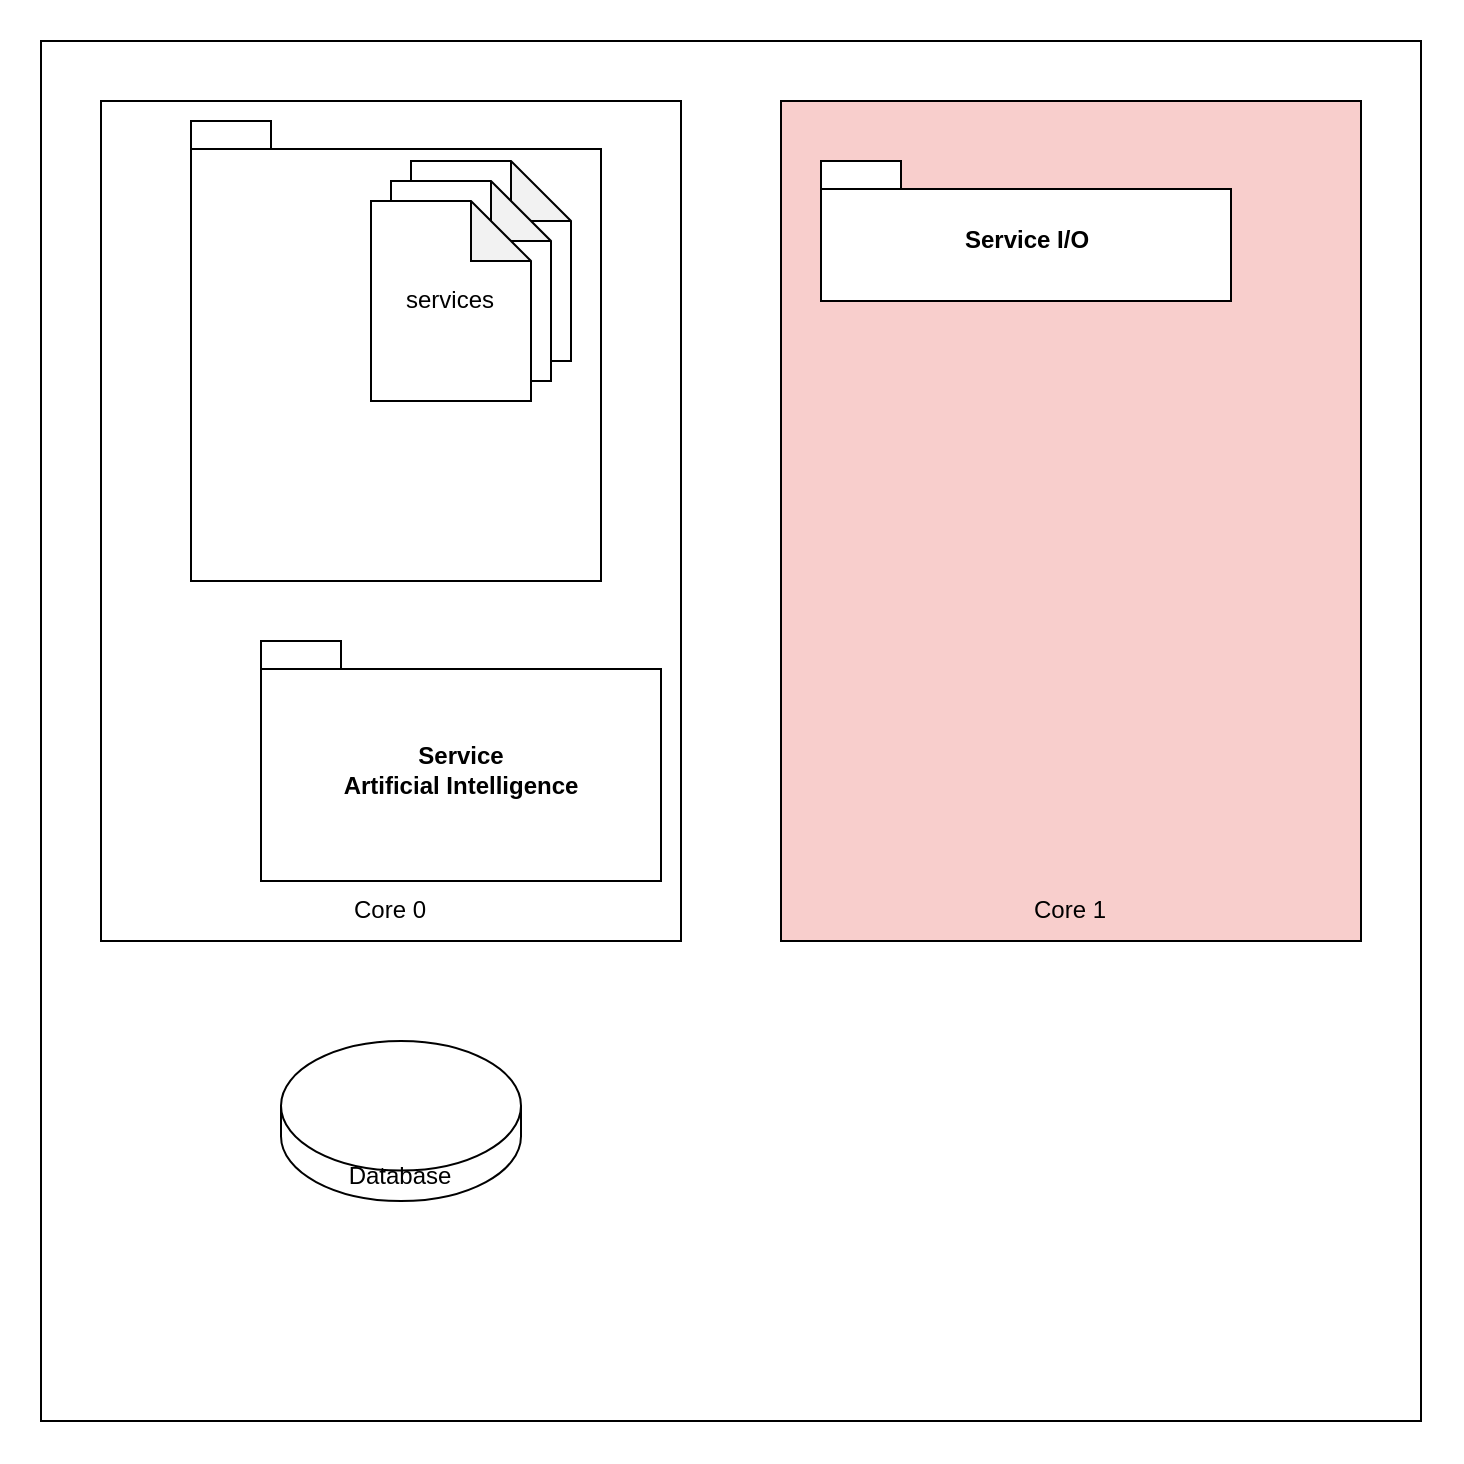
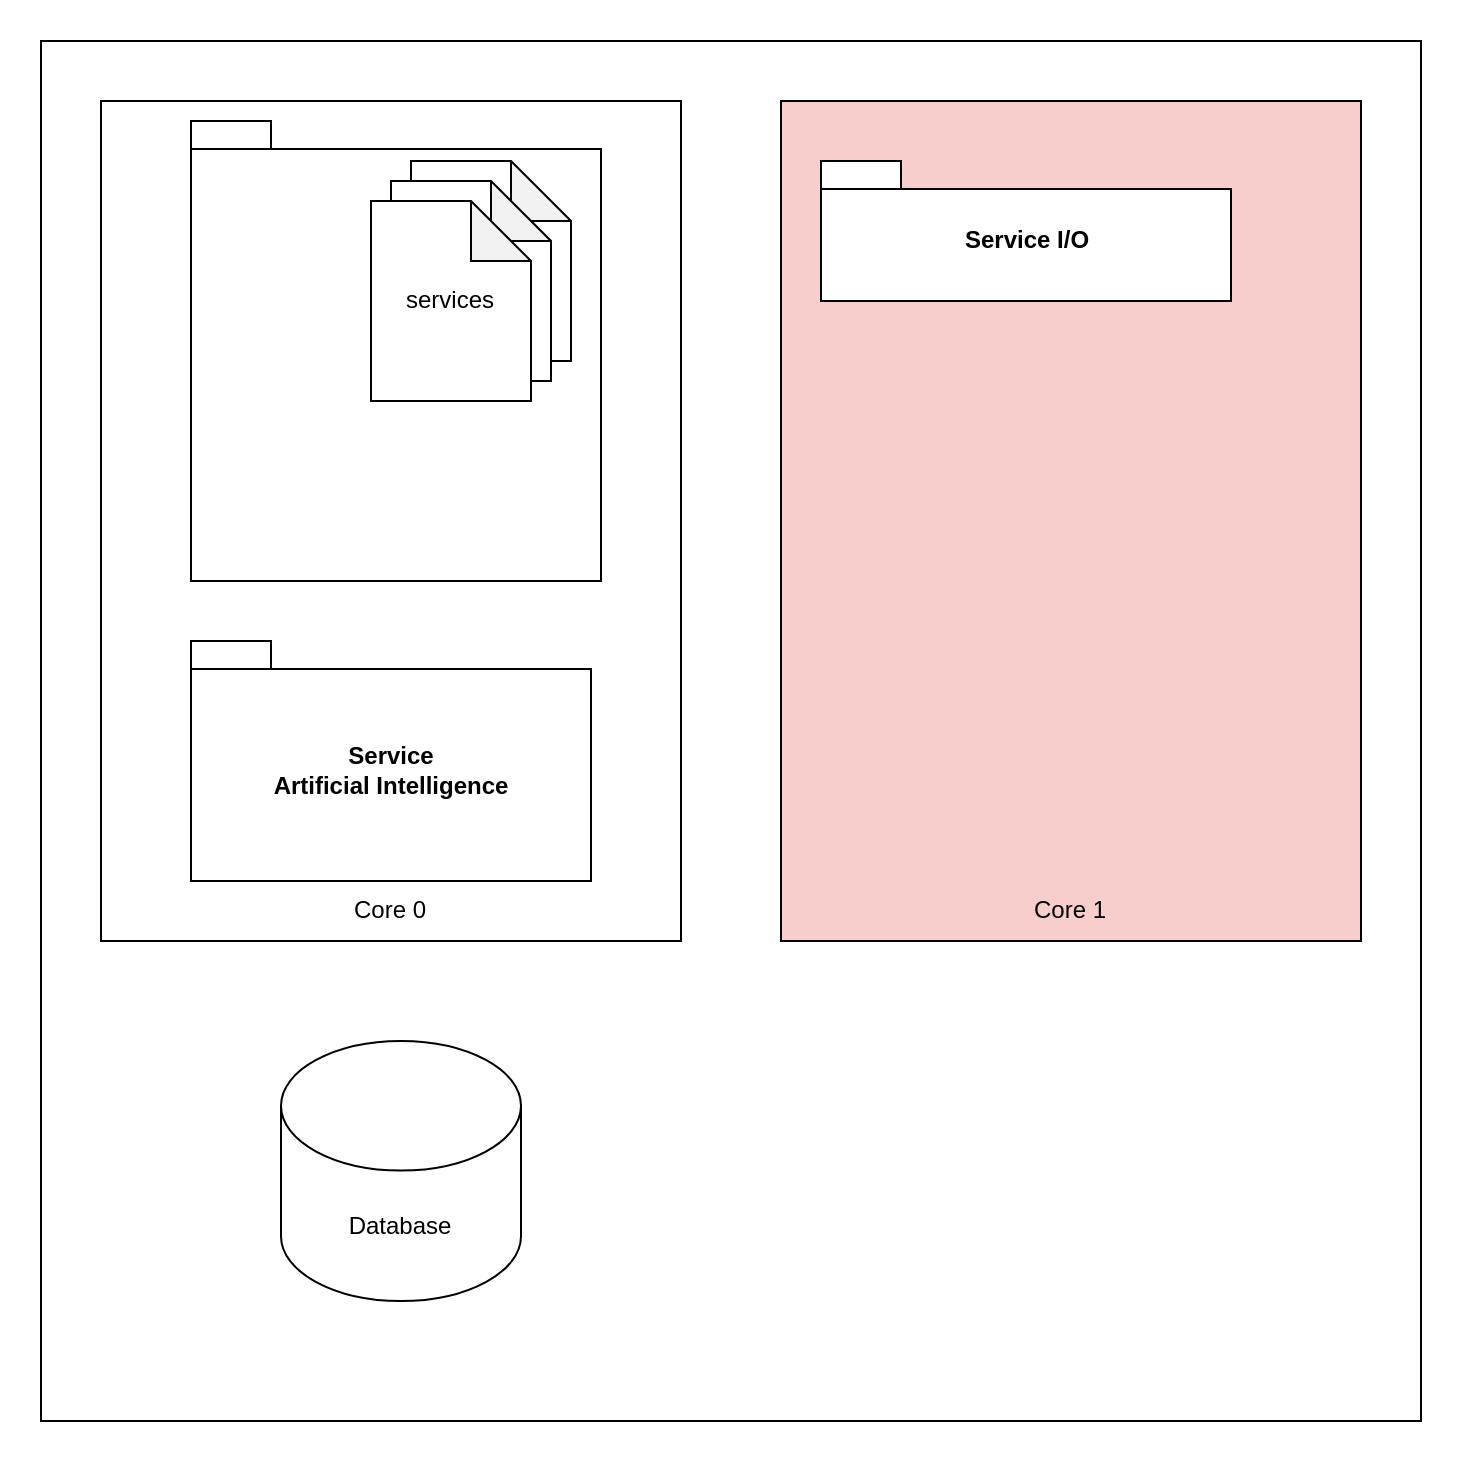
node "Service Artificial Intelligence": moved (461, 761) -> (391, 761)
node "Database": size 240x160 -> 240x260
